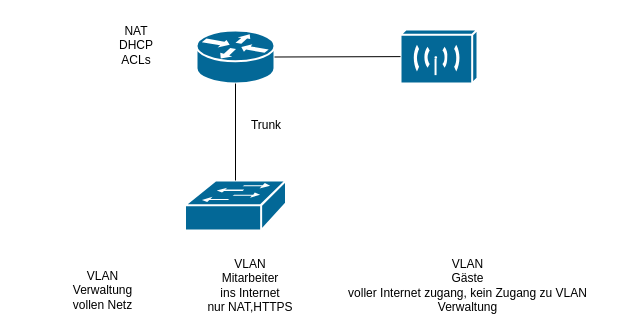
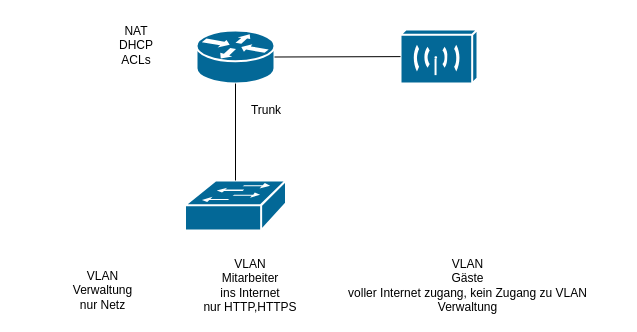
node "Trunk": moved (266, 126) -> (266, 111)
node "VLAN Mitarbeiter ins Internet nur NAT,HTTPS": label "VLAN Mitarbeiter ins Internet nur NAT,HTTPS" -> "VLAN Mitarbeiter ins Internet nur HTTP,HTTPS"
node "VLAN Verwaltung vollen Netz": label "VLAN Verwaltung vollen Netz" -> "VLAN Verwaltung nur Netz"
